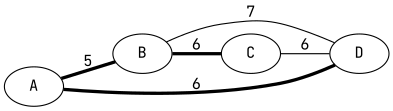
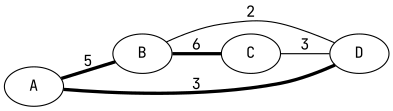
edge "B" -- "D": label "7" -> "2"
edge "C" -- "D": label "6" -> "3"
edge "D" -- "A": label "6" -> "3"
